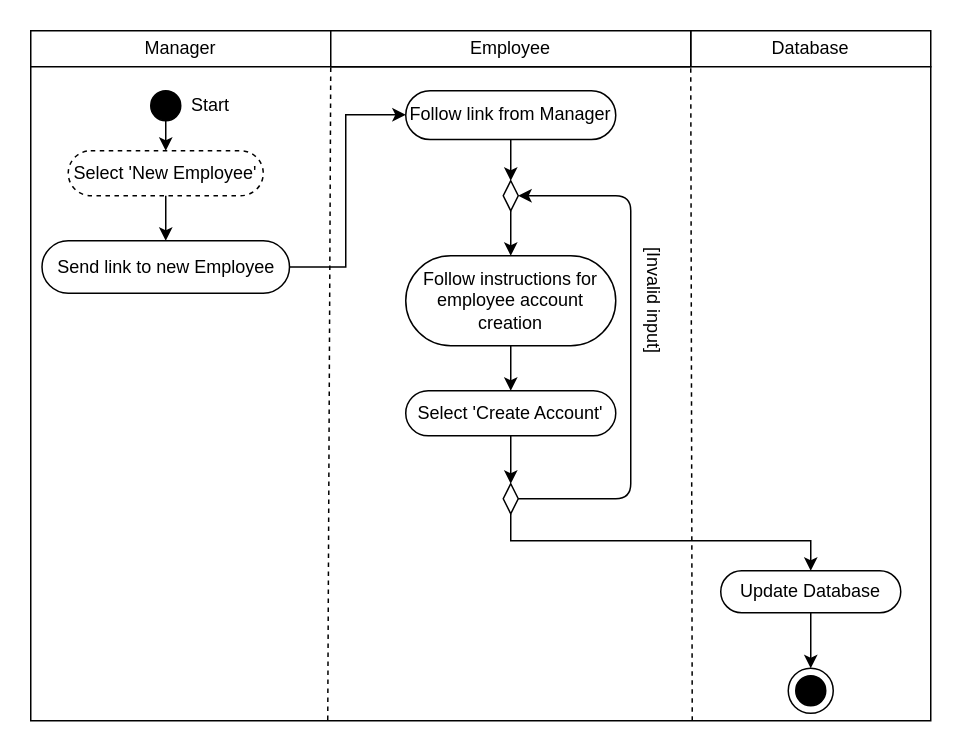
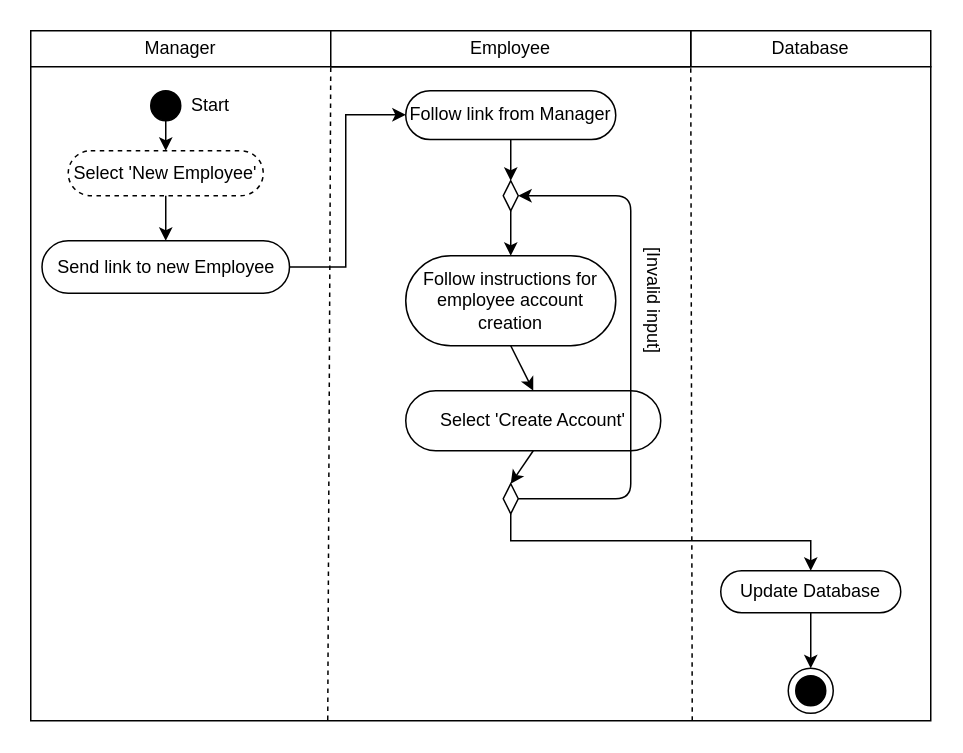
node "Select 'Create Account'": size 210x45 -> 255x60
